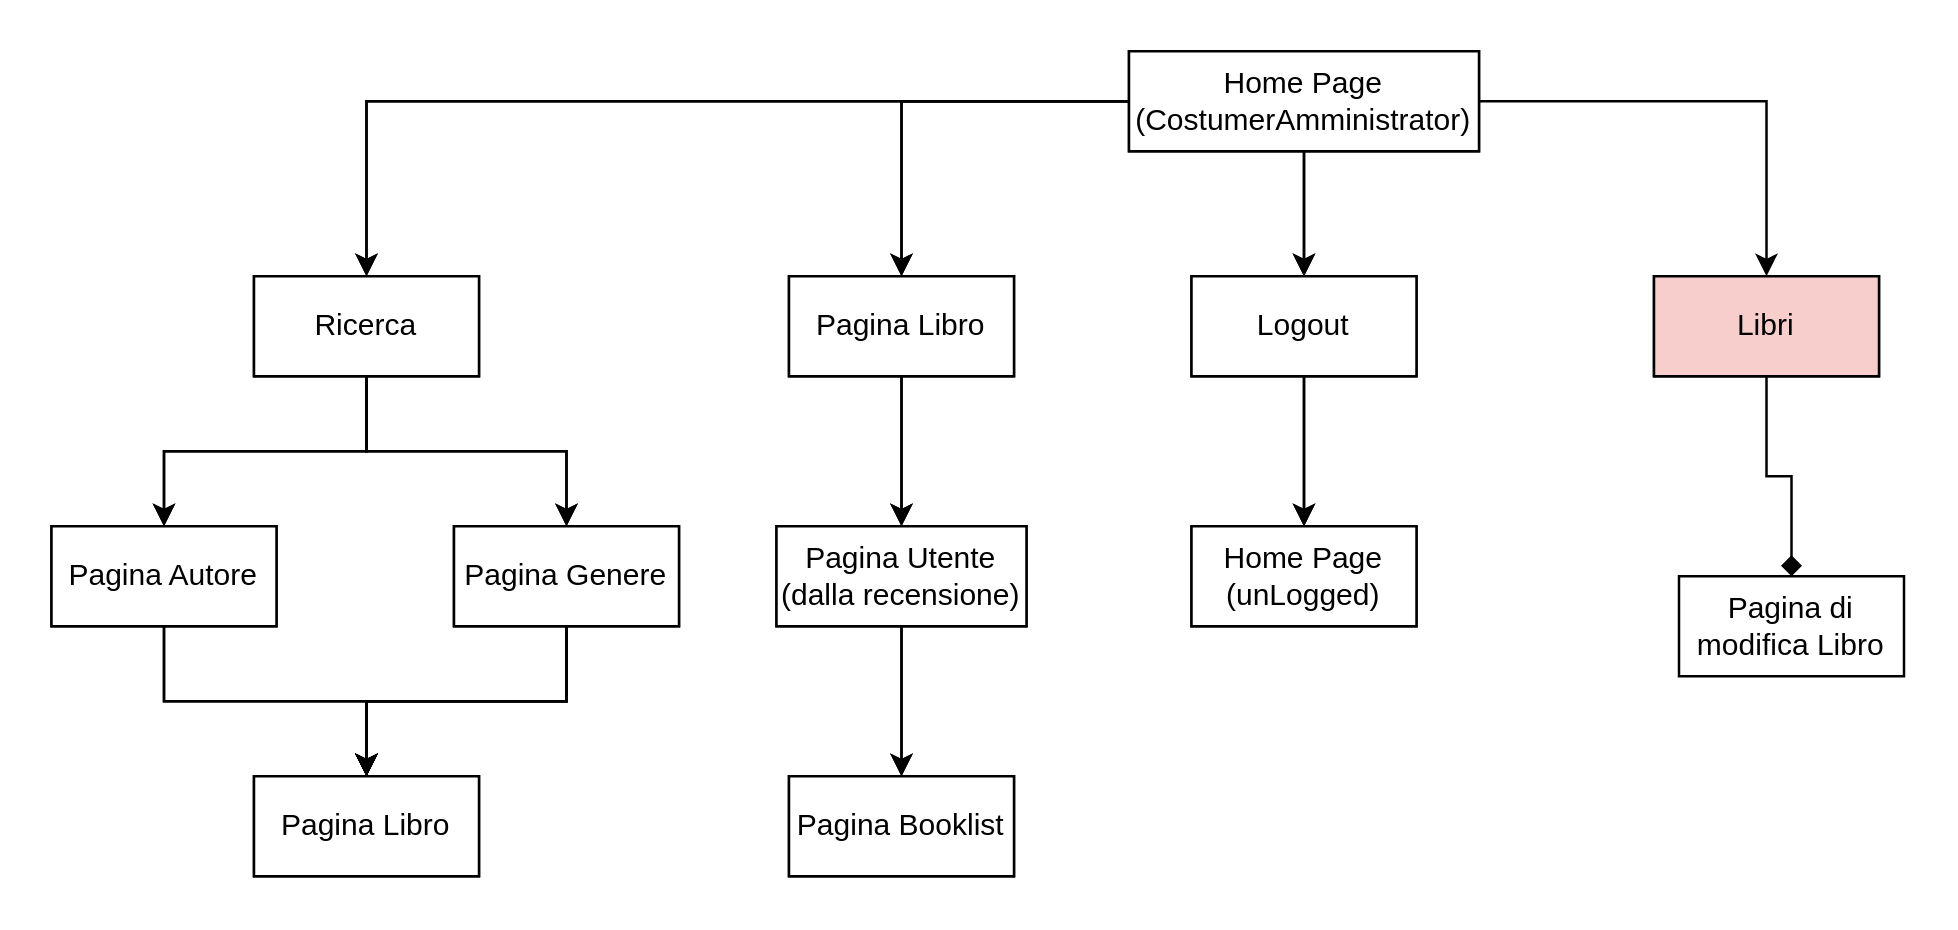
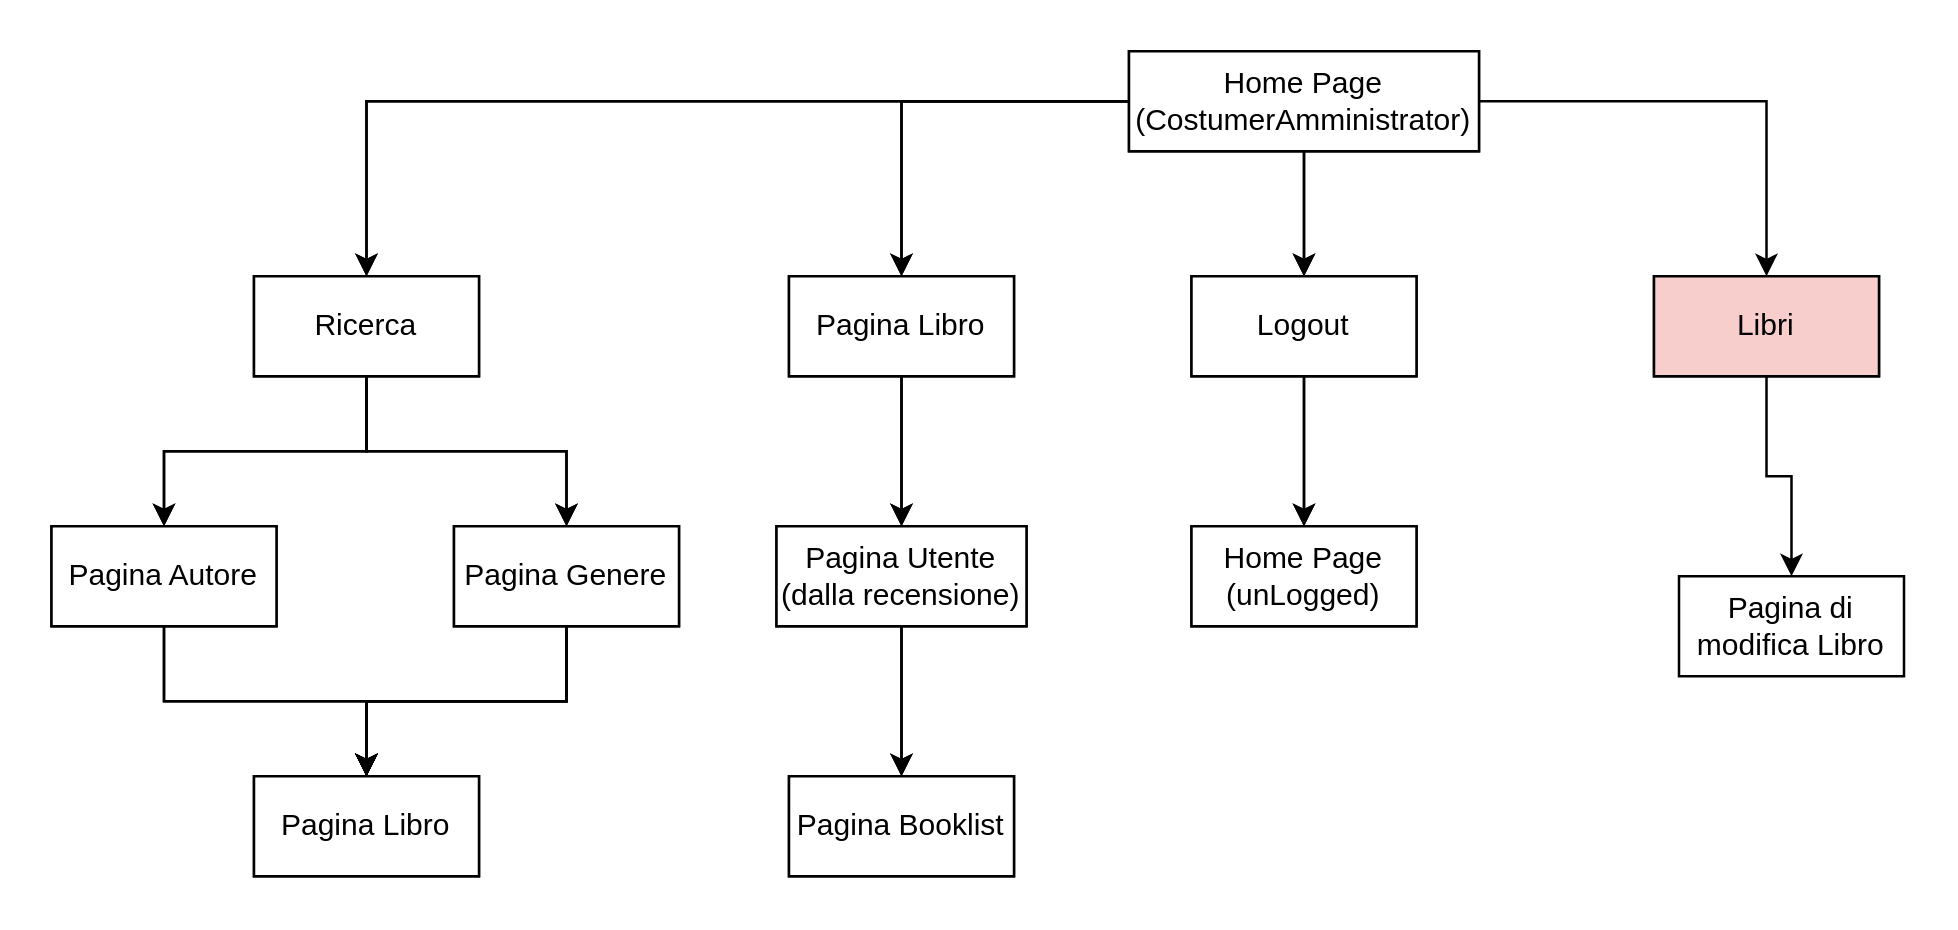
edge "Libri" -> "Pagina di modifica Libro": arrowhead diamond -> classic
